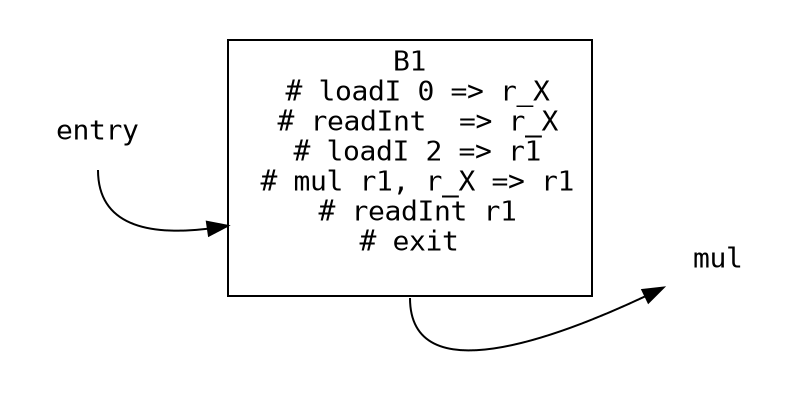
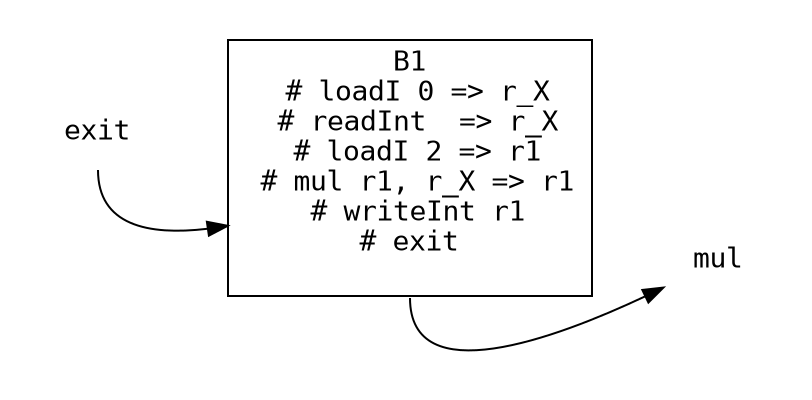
node "entry": label "entry" -> "exit"
node "B1": text "# readInt r1" -> "# writeInt r1"
